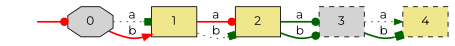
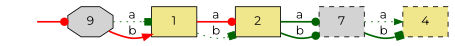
node "0": label "0" -> "9"
node "3": label "3" -> "7"
